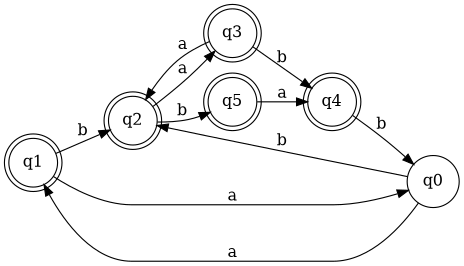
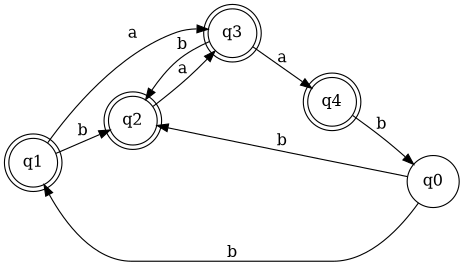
edge "q3" -> "q2": label "a" -> "b"
edge "q3" -> "q4": label "b" -> "a"
node "q5": removed
edge "q1" -> "q0": now "q1" -> "q3"
edge "q0" -> "q1": label "a" -> "b"
